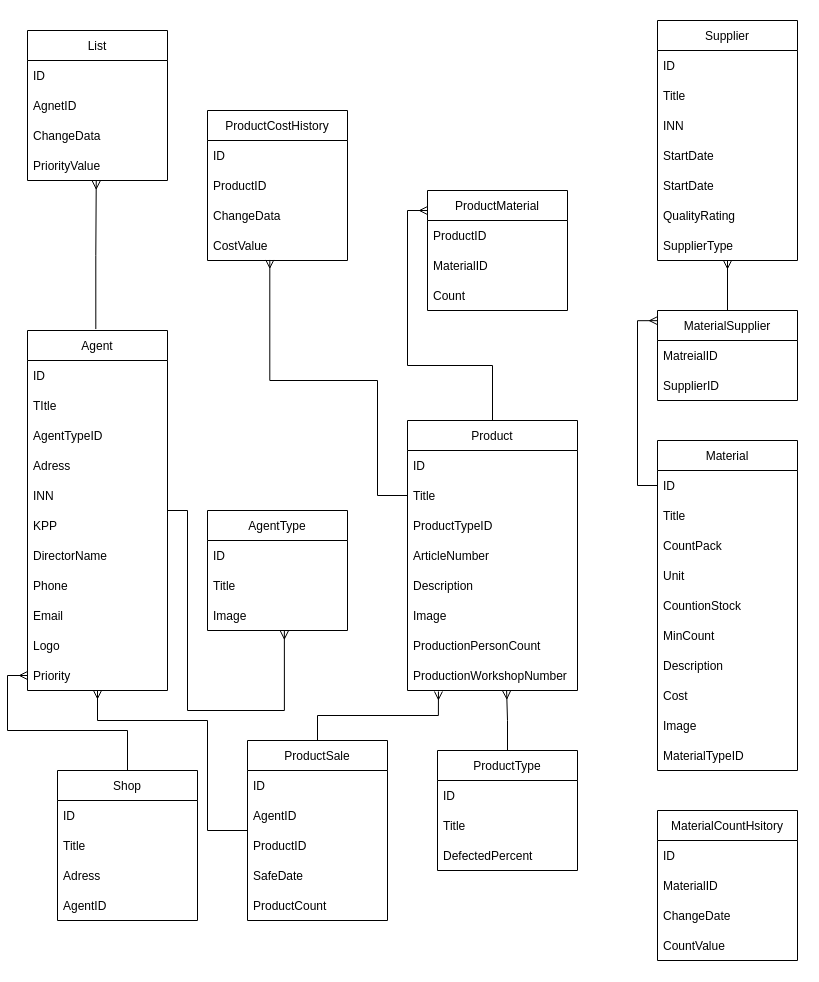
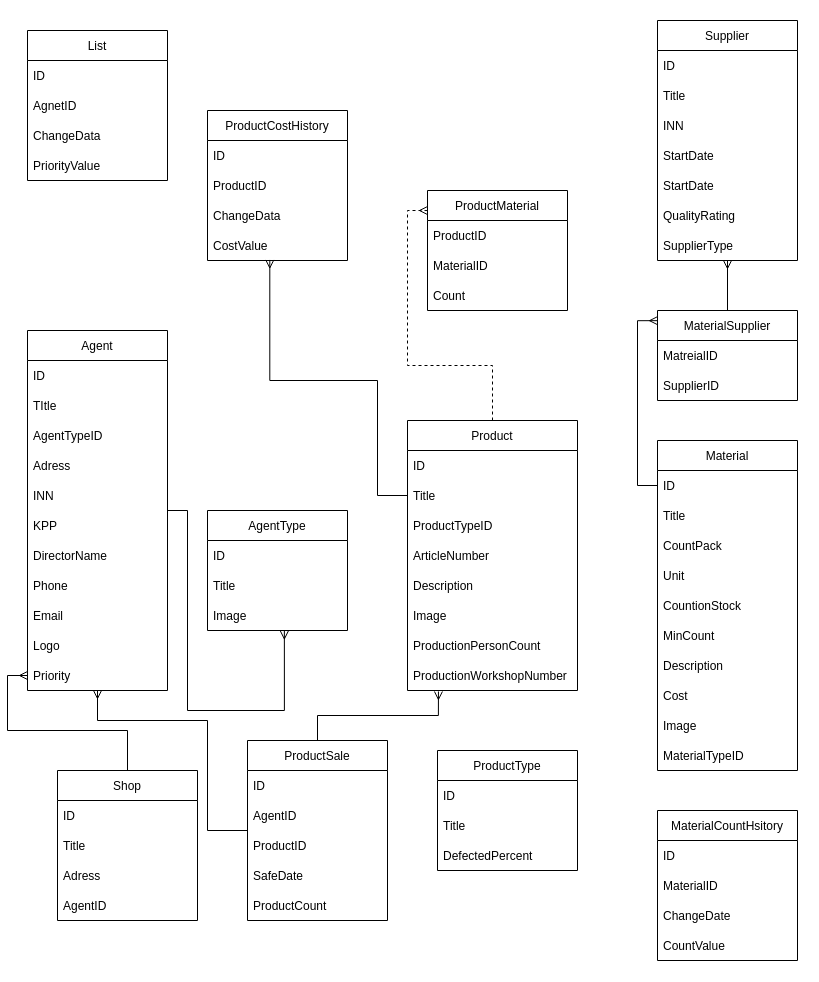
edge "Agent" -> "PriorityValue": removed
edge "Product" -> "ProductMaterial": style solid -> dashed
edge "ProductType" -> "ProductionWorkshopNumber": removed
